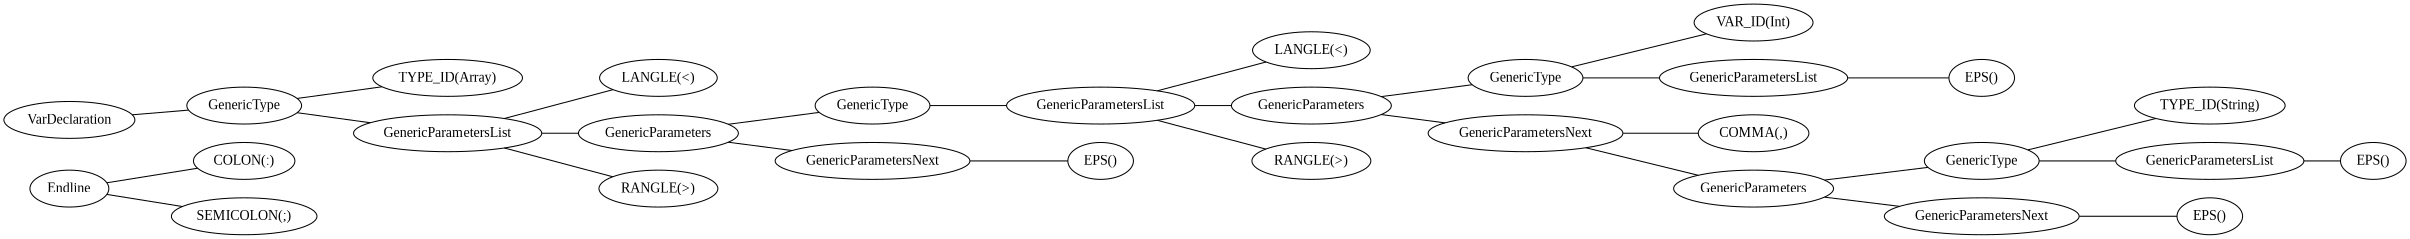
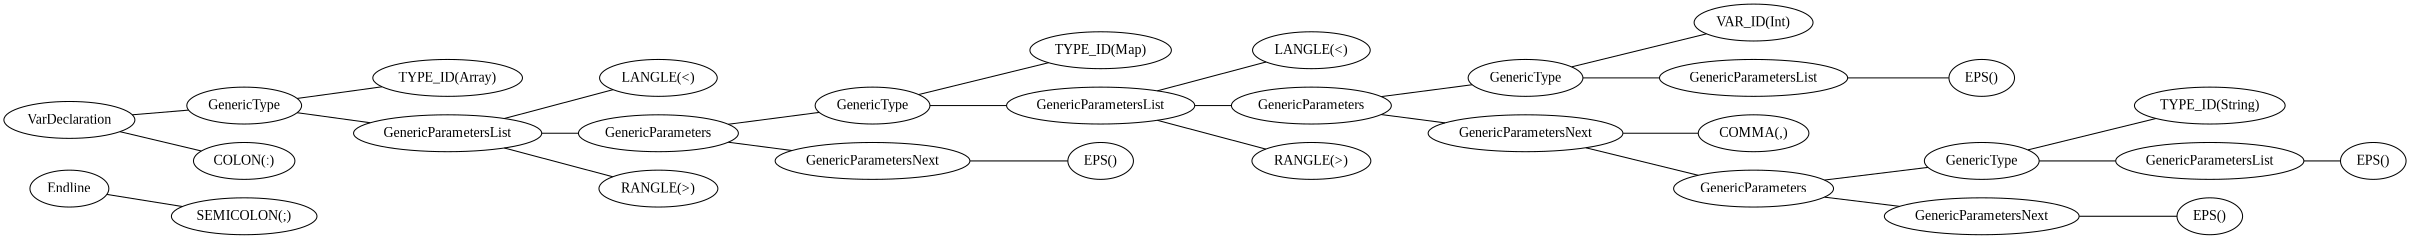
node "TYPE_ID(Map)": added
edge "COLON(:)" -- "Endline": now "COLON(:)" -- "VarDeclaration"
